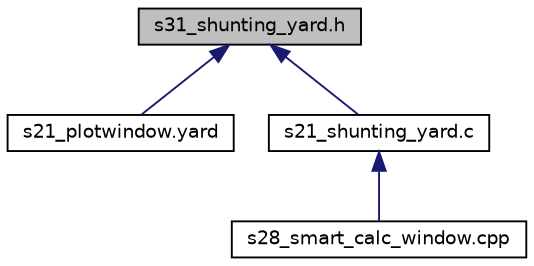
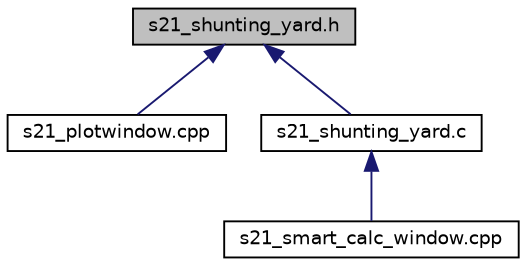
node "s31_shunting_yard.h": label "s31_shunting_yard.h" -> "s21_shunting_yard.h"
node "s21_plotwindow.yard": label "s21_plotwindow.yard" -> "s21_plotwindow.cpp"
node "s28_smart_calc_window.cpp": label "s28_smart_calc_window.cpp" -> "s21_smart_calc_window.cpp"
